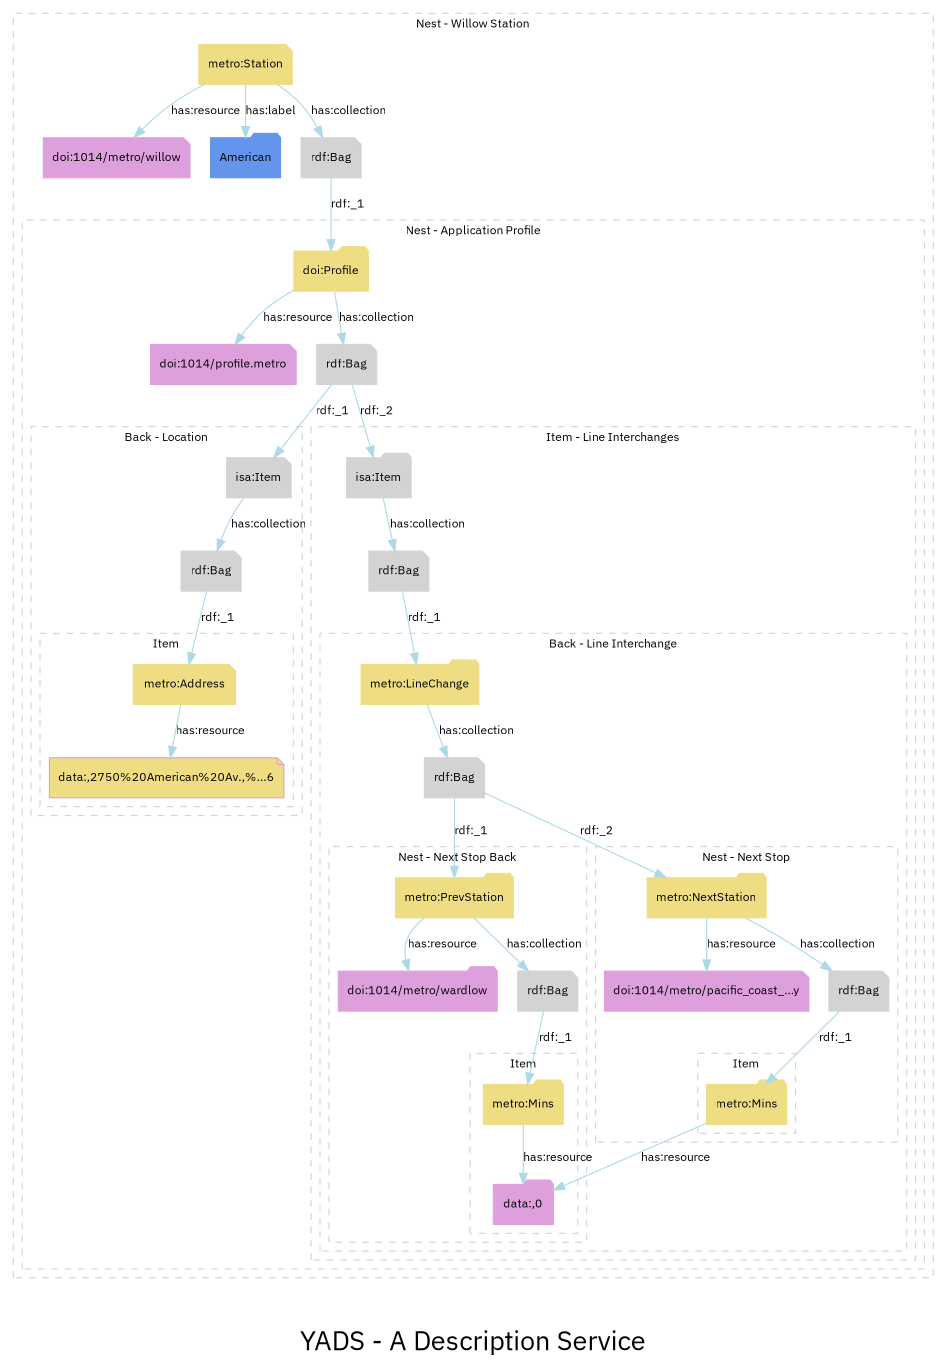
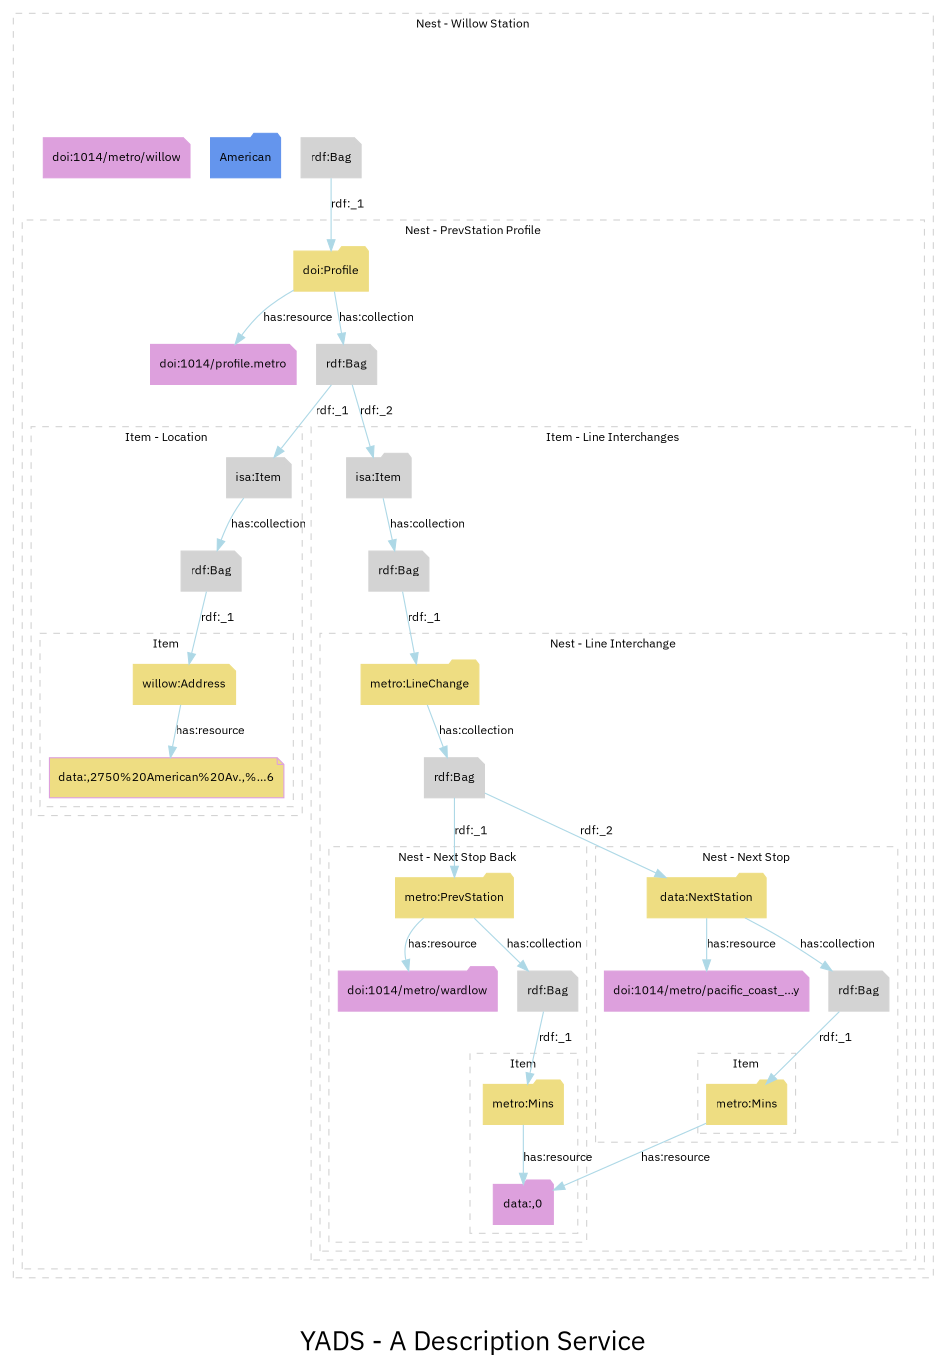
node "metro:Station": removed
cluster "Nest - Application Profile": label "Nest - Application Profile" -> "Nest - PrevStation Profile"
cluster "Back - Location": label "Back - Location" -> "Item - Location"
cluster "Back - Line Interchange": label "Back - Line Interchange" -> "Nest - Line Interchange"
node "metro:Address": label "metro:Address" -> "willow:Address"
node "metro:NextStation": label "metro:NextStation" -> "data:NextStation"
